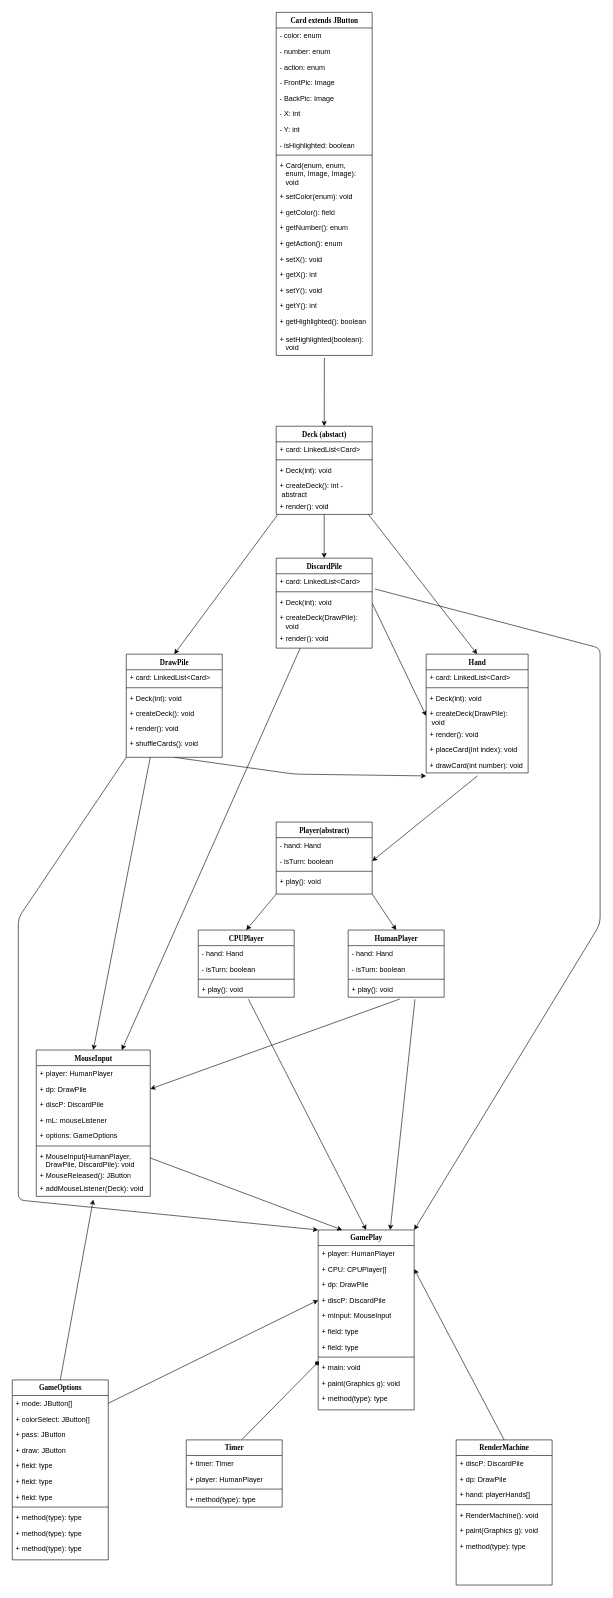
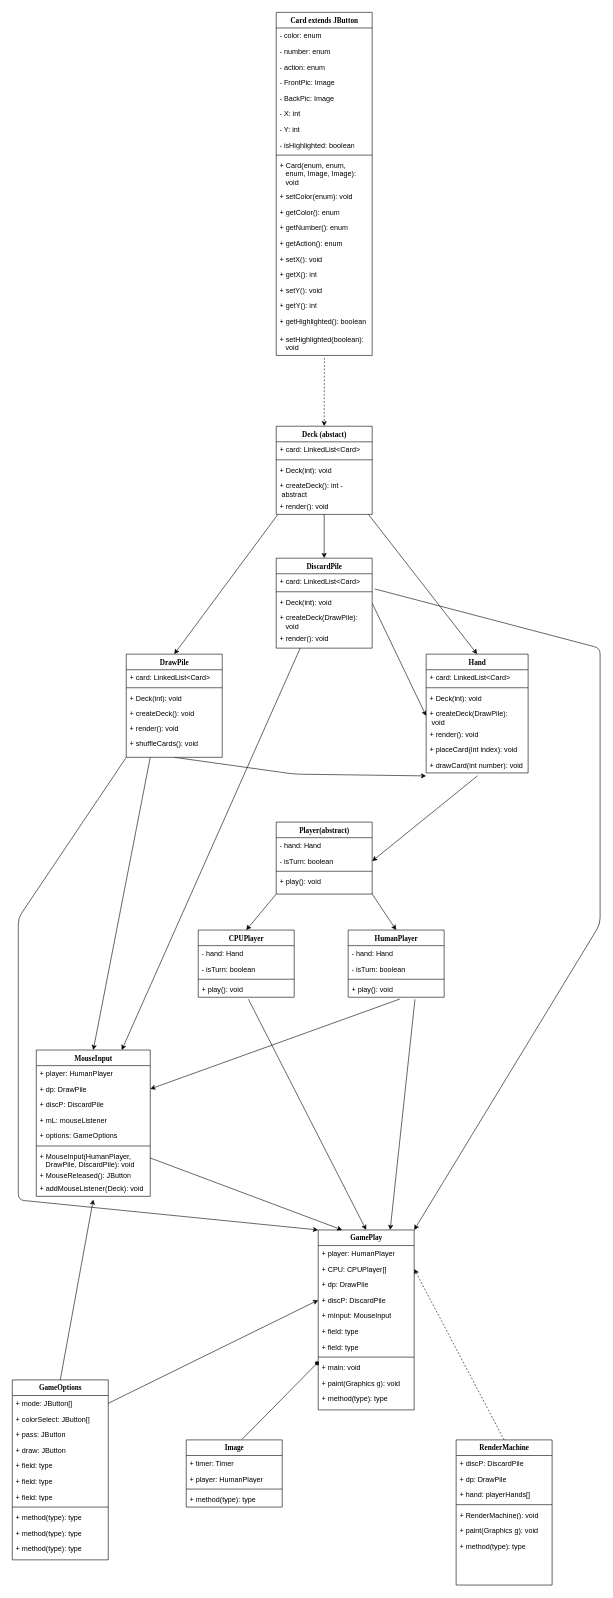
node "+ getColor(): field": label "+ getColor(): field" -> "+ getColor(): enum"
edge "+ setHighlighted(boolean): void" -> "Deck (abstact)": style solid -> dashed
edge "RenderMachine" -> "+ CPU: CPUPlayer[]": style solid -> dashed
node "Timer": label "Timer" -> "Image"
